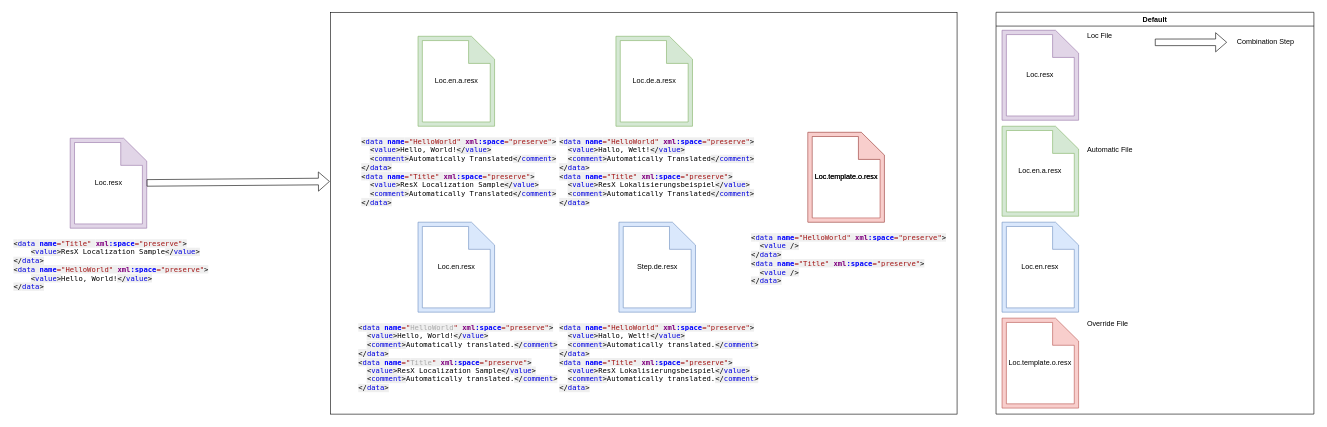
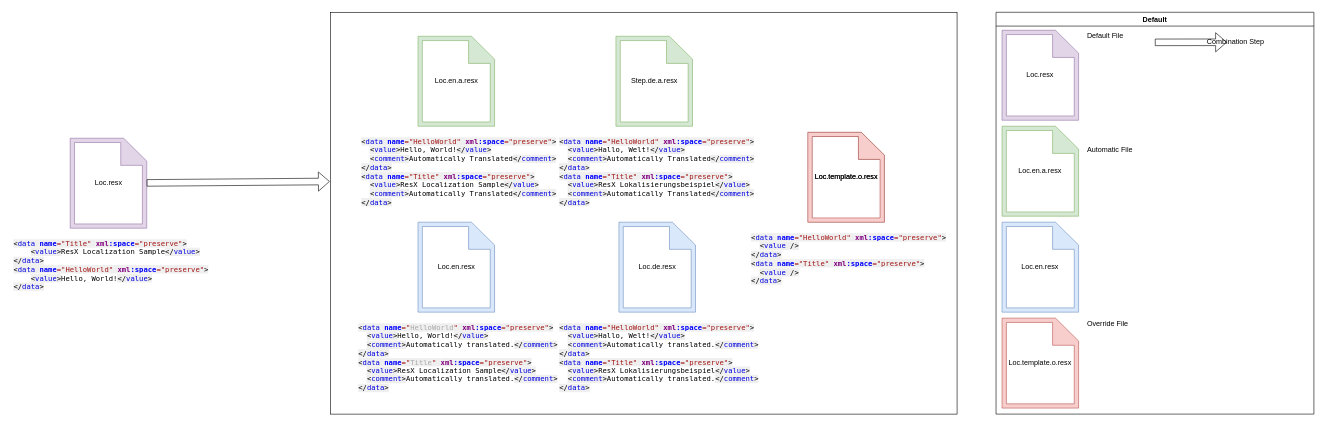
node "Loc File": label "Loc File" -> "Default File"
node "Combination Step": moved (1266, 42) -> (1236, 42)
node "Loc.de.a.resx": label "Loc.de.a.resx" -> "Step.de.a.resx"
node "Step.de.resx": label "Step.de.resx" -> "Loc.de.resx"
